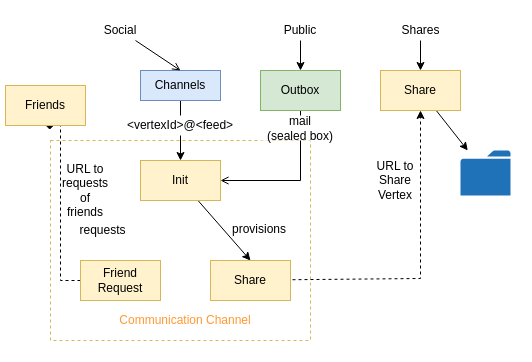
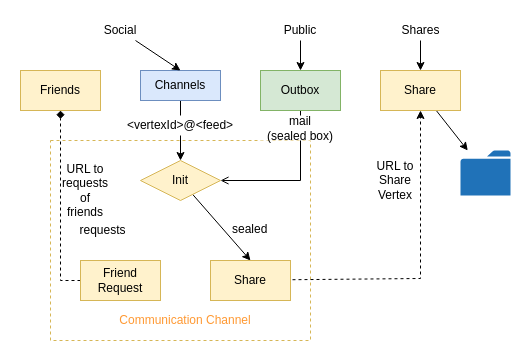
edge "Social" -> "Channels": arrowhead open -> classic
node "Friends": moved (46, 106) -> (61, 91)
node "Init": shape rectangle -> diamond
node "provisions": label "provisions" -> "sealed"
